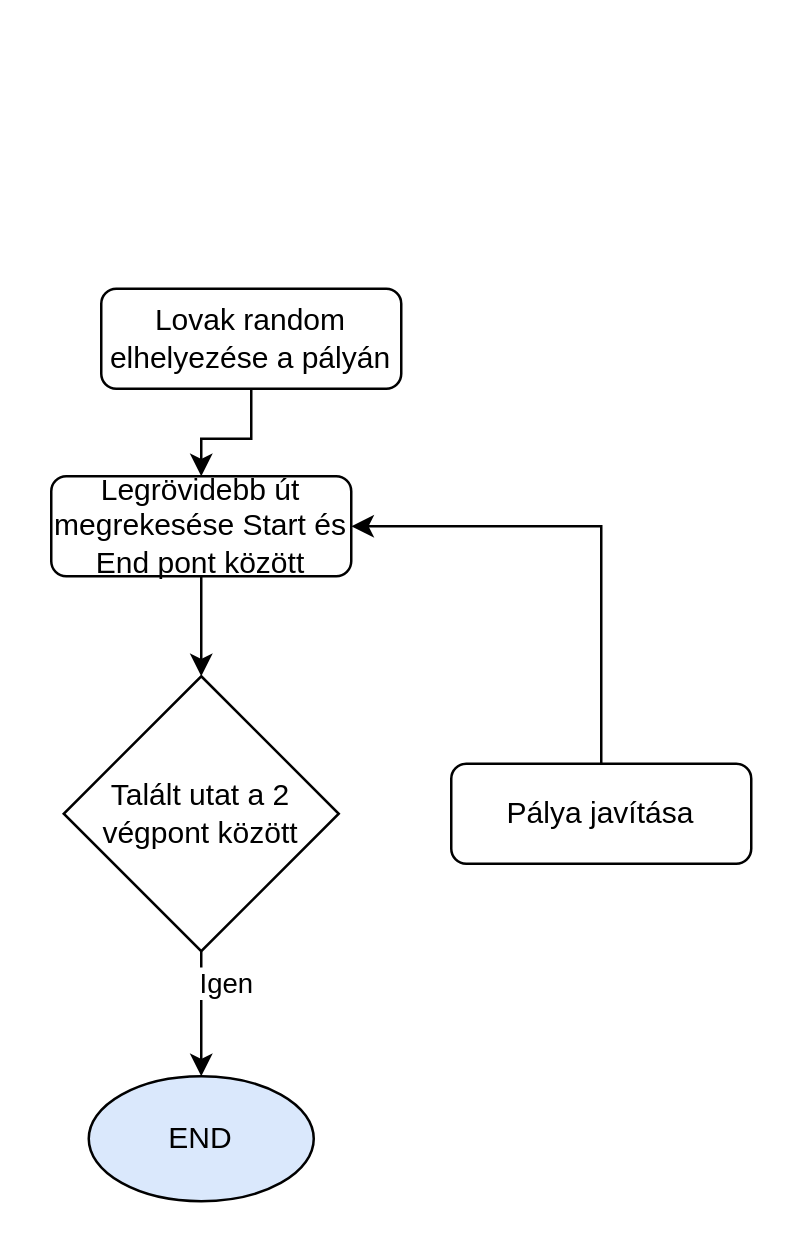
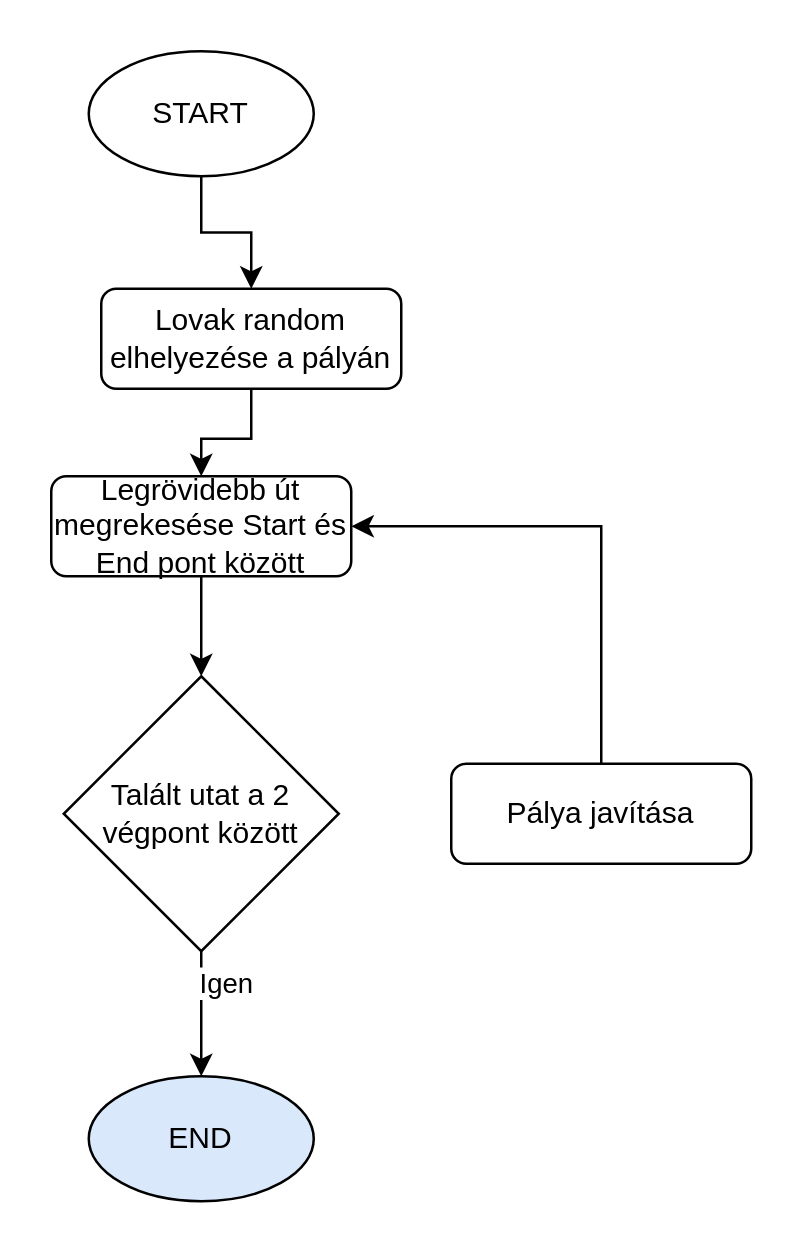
node "START": added
edge "START" -> "Lovak random elhelyezése a pályán": added
